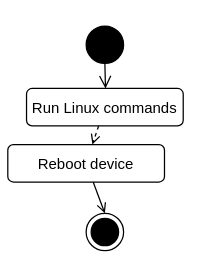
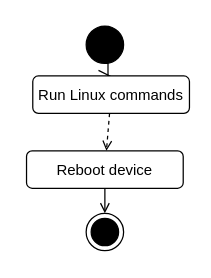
node "Run Linux commands": moved (105, 107) -> (111, 94)
node "Reboot device": moved (86, 163) -> (105, 169)
